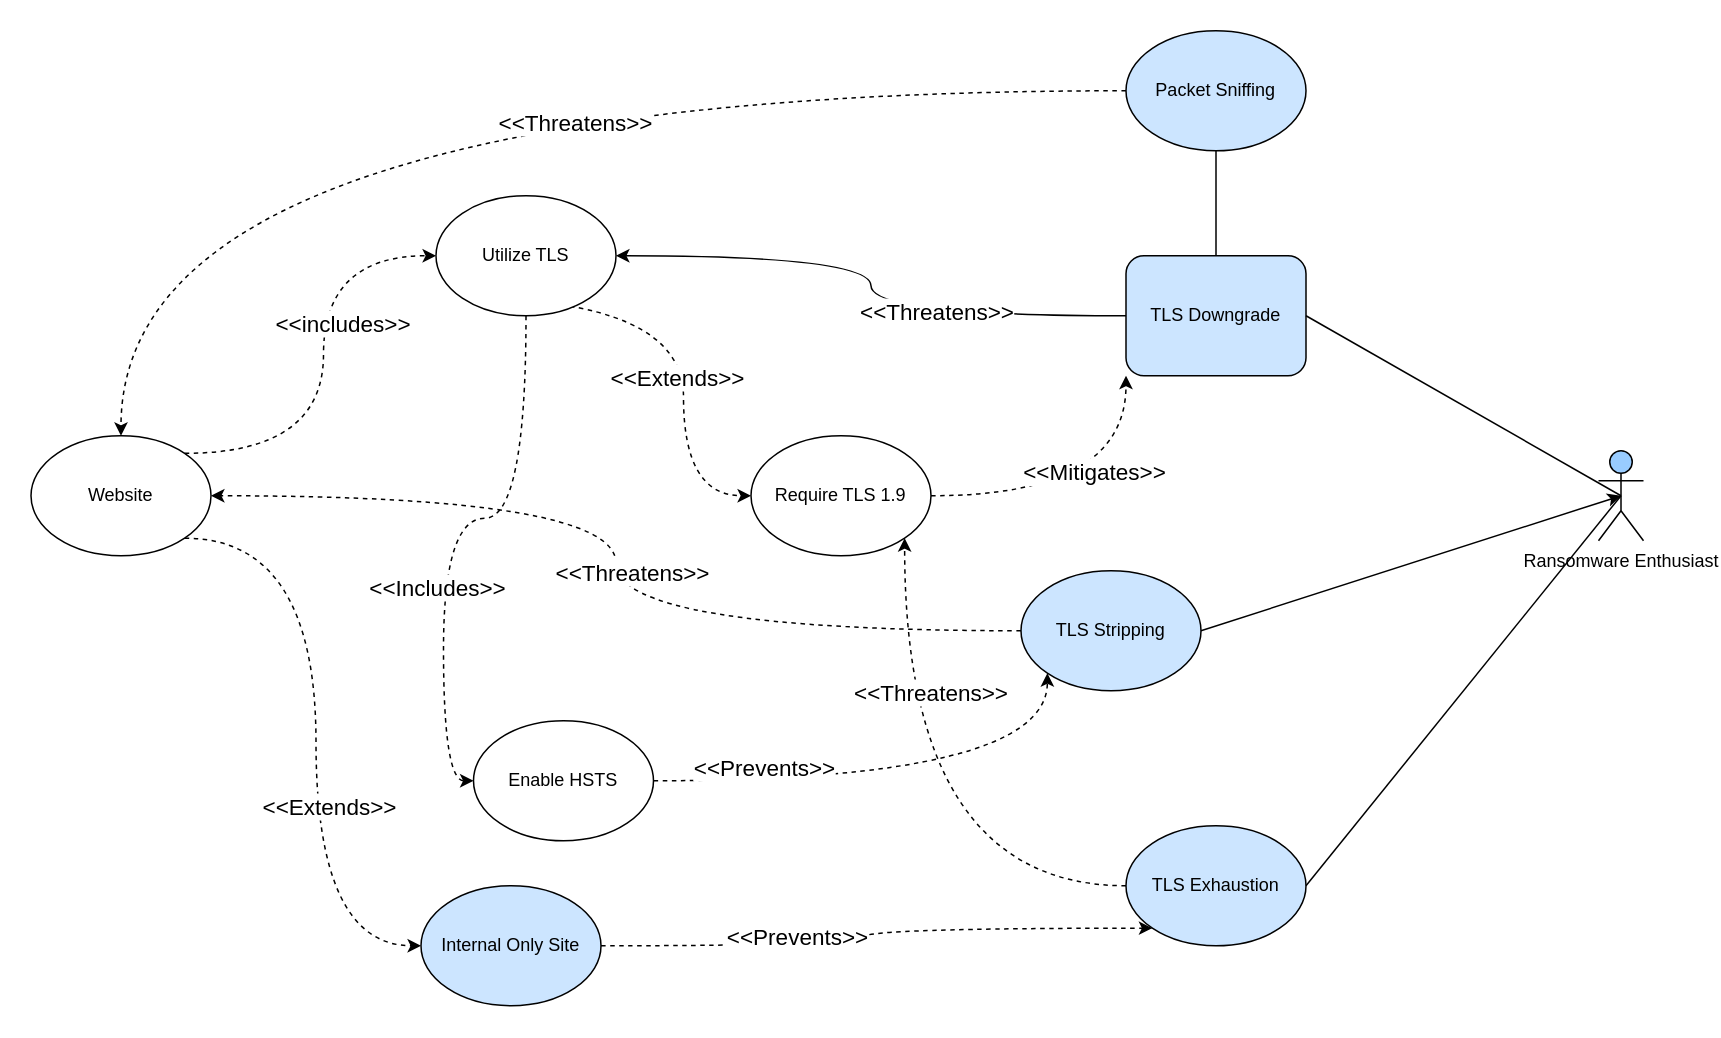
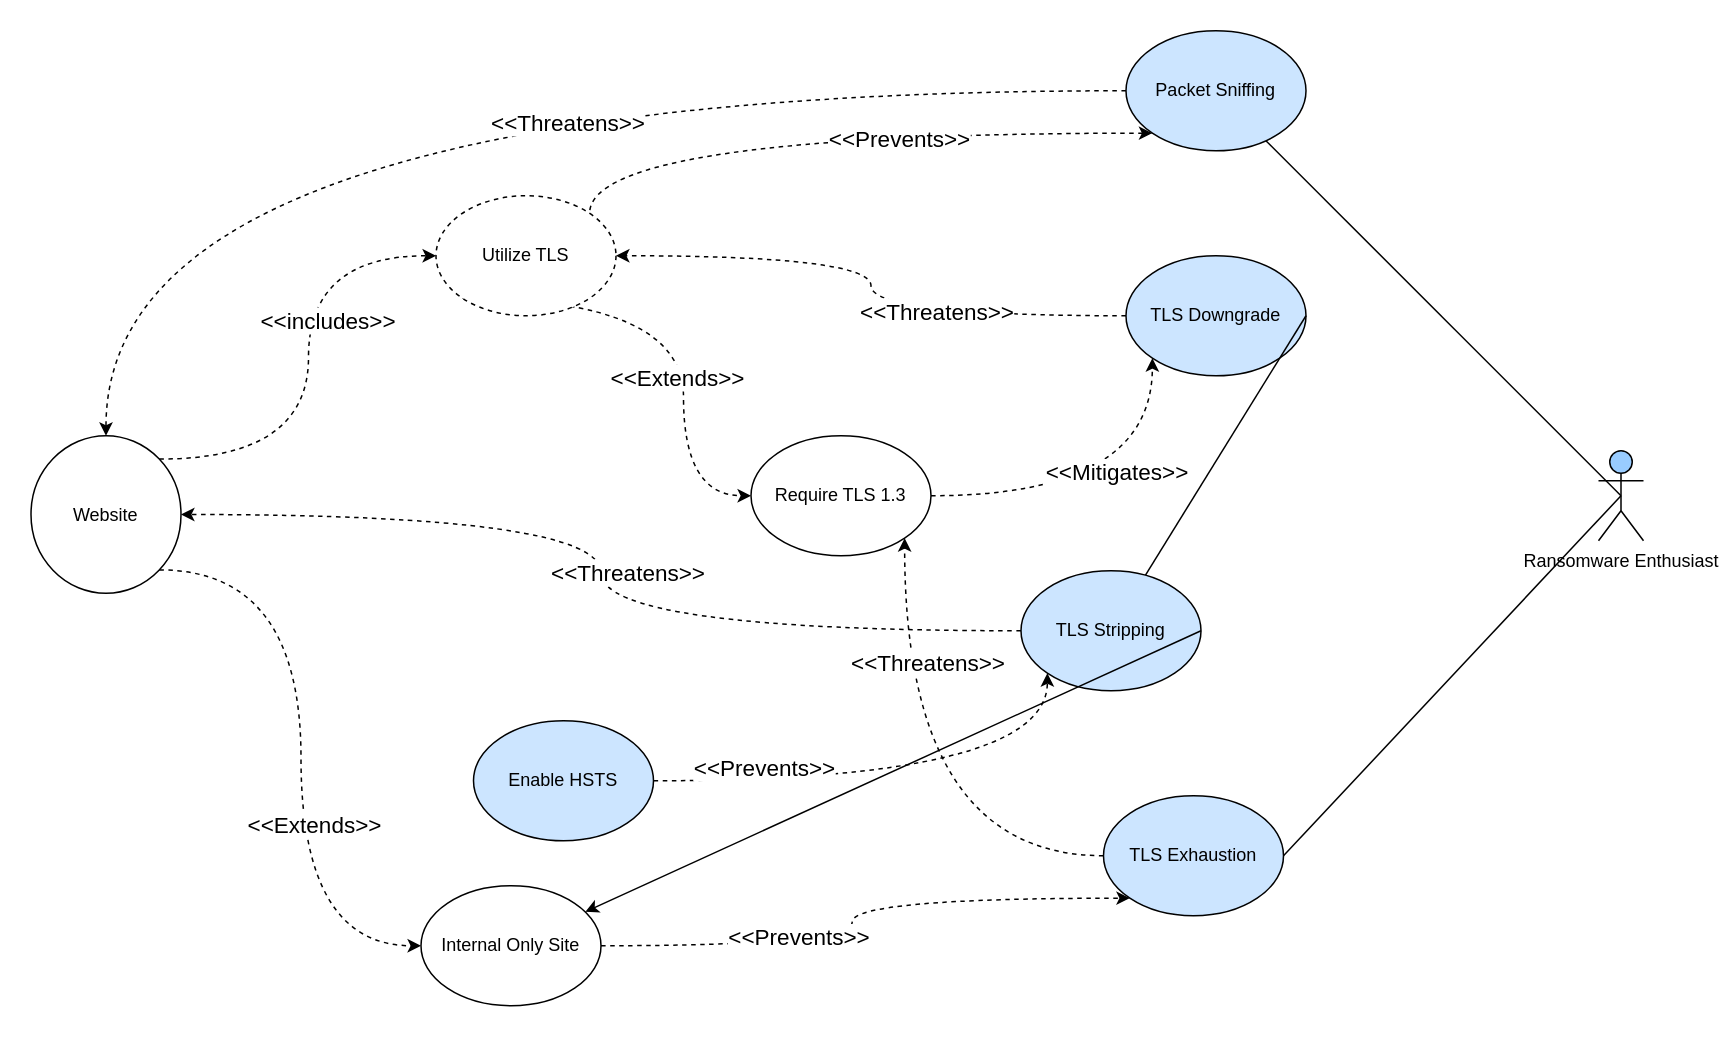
edge "Utilize TLS" -> "Packet Sniffing": added, label "<<Prevents>>"
edge "Packet Sniffing" -- "TLS Downgrade": now "Packet Sniffing" -- "Ransomware Enthusiast"
node "Utilize TLS": style solid -> dashed
edge "TLS Downgrade" -> "Utilize TLS": style solid -> dashed
node "TLS Downgrade": shape rounded rectangle -> ellipse
edge "TLS Downgrade" -- "Ransomware Enthusiast": now "TLS Downgrade" -- "TLS Stripping"
edge "Utilize TLS" -> "Enable HSTS": removed, label "<<Includes>>"
node "Website": size 180x120 -> 150x158
node "Require TLS 1.9": label "Require TLS 1.9" -> "Require TLS 1.3"
edge "TLS Stripping" -> "Ransomware Enthusiast": now "TLS Stripping" -> "Internal Only Site"
node "Enable HSTS": fillcolor #ffffff -> #cce5ff
node "TLS Exhaustion": moved (1216, 886) -> (1193, 856)
node "Internal Only Site": fillcolor #cce5ff -> #ffffff
